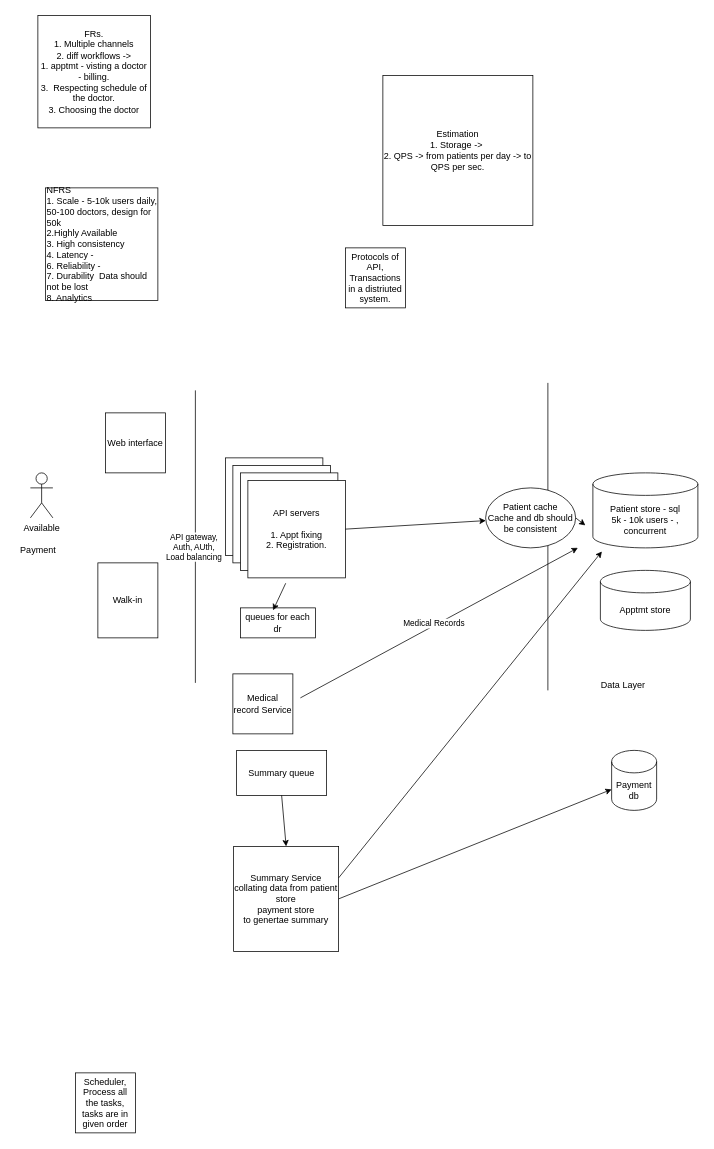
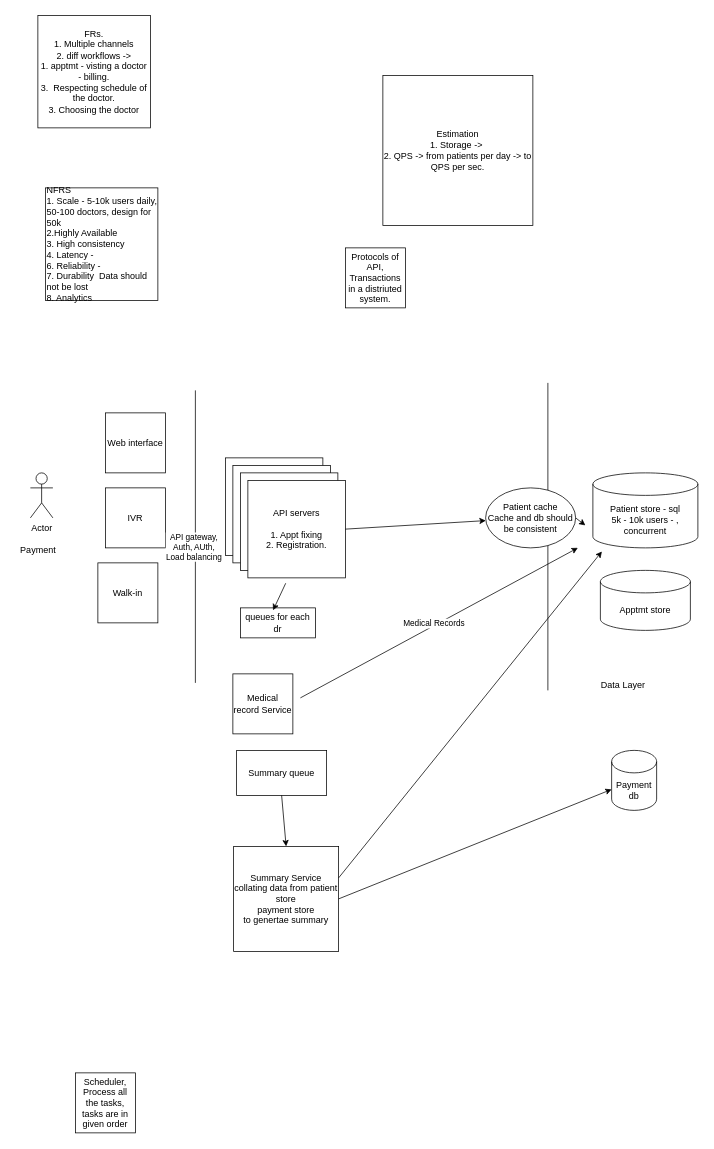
node "IVR": added
node "Available": label "Available" -> "Actor"
node "Walk-in": size 60x75 -> 60x60
